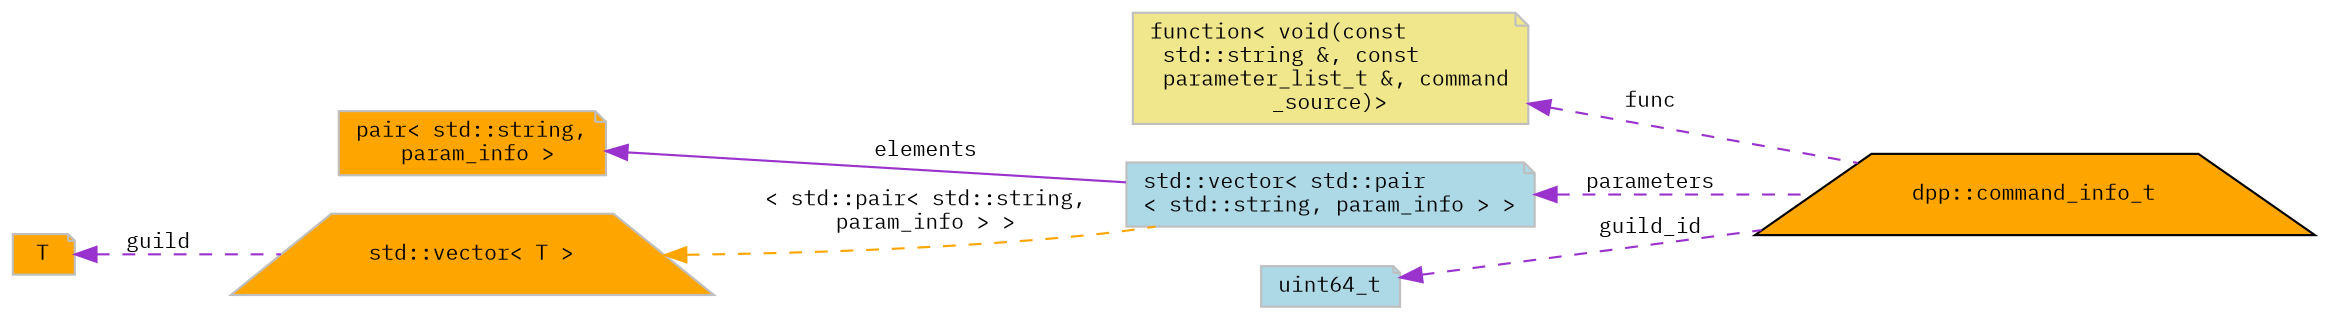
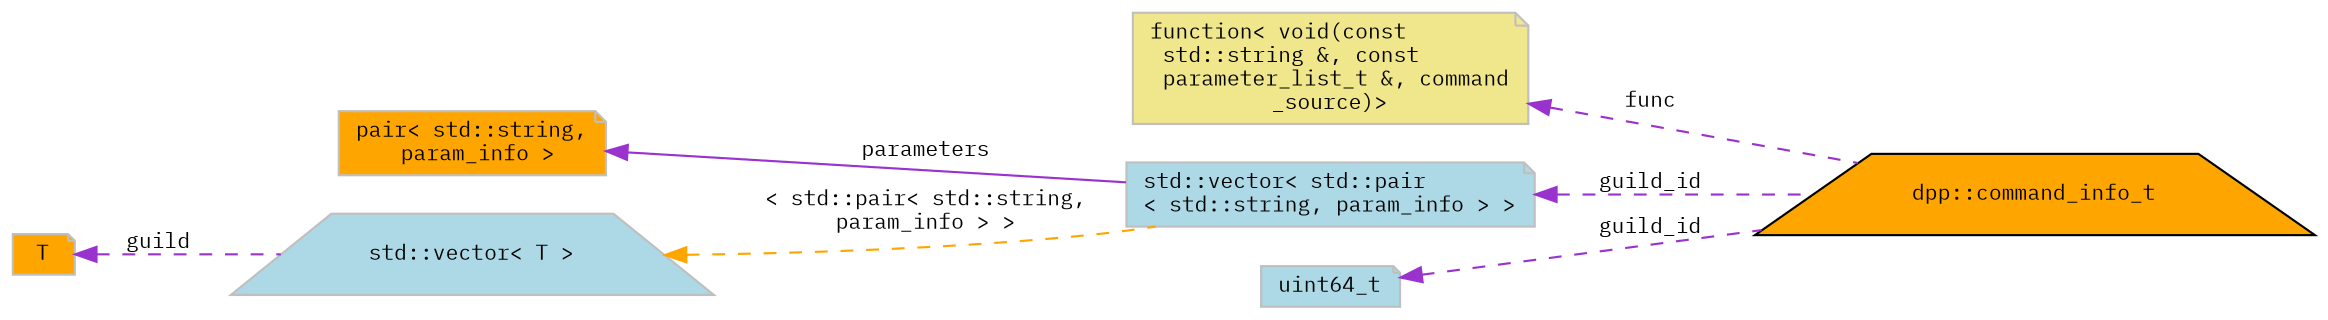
edge "std::vector< std::pair < std::string, param_info > >" -> "pair< std::string, param_info >": label " elements" -> " parameters"
edge "dpp::command_info_t" -> "std::vector< std::pair < std::string, param_info > >": label " parameters" -> " guild_id"
node "std::vector< T >": fillcolor orange -> lightblue
